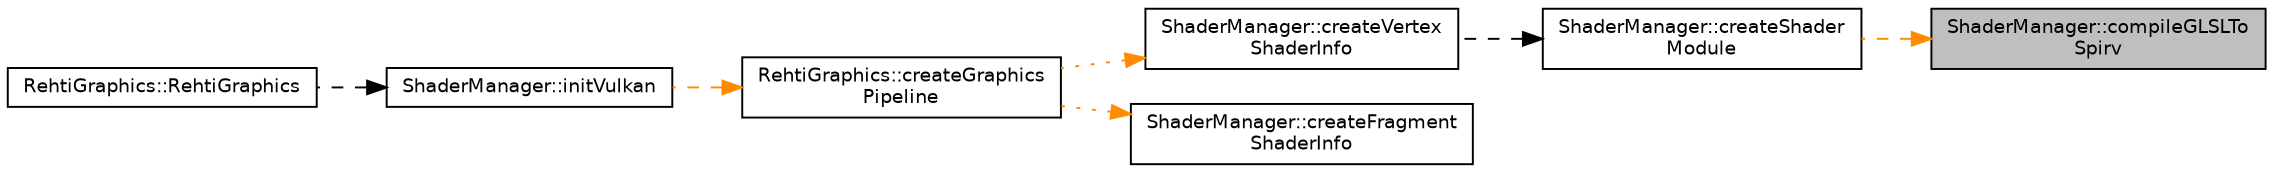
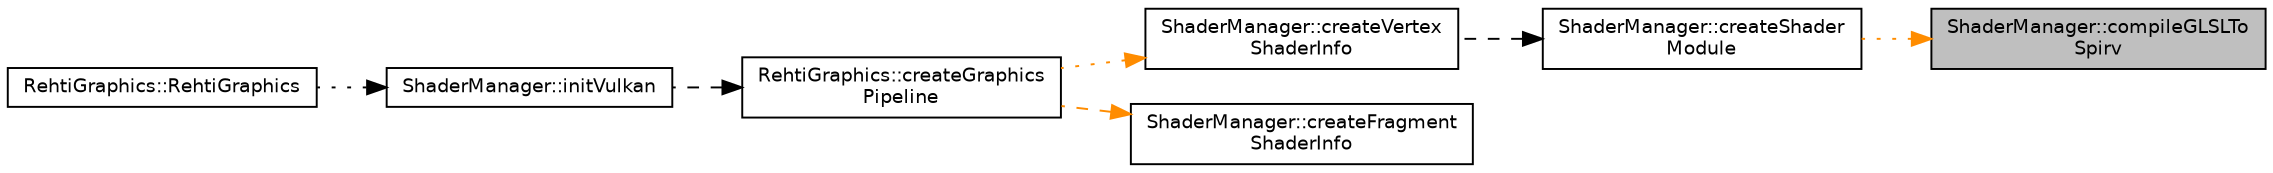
edge "ShaderManager::createShader Module" -> "ShaderManager::compileGLSLTo Spirv": style dashed -> dotted
edge "RehtiGraphics::RehtiGraphics" -> "ShaderManager::initVulkan": style dashed -> dotted
edge "ShaderManager::initVulkan" -> "RehtiGraphics::createGraphics Pipeline": color darkorange -> black
edge "RehtiGraphics::createGraphics Pipeline" -> "ShaderManager::createFragment ShaderInfo": style dotted -> dashed
